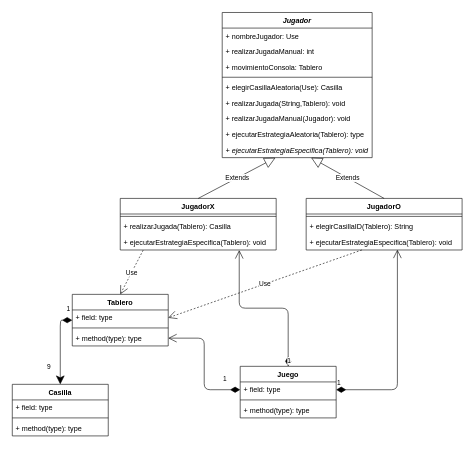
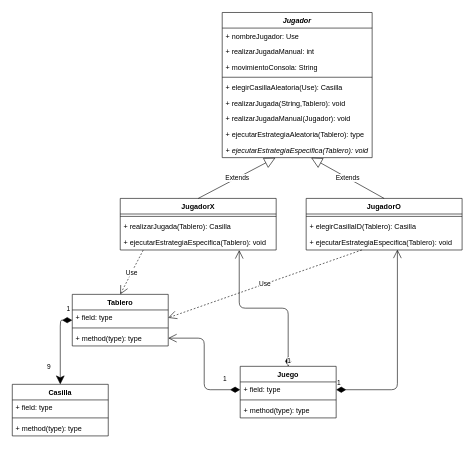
node "+ movimientoConsola: Tablero": label "+ movimientoConsola: Tablero" -> "+ movimientoConsola: String"
node "+ elegirCasillaID(Tablero): String": label "+ elegirCasillaID(Tablero): String" -> "+ elegirCasillaID(Tablero): Casilla"
